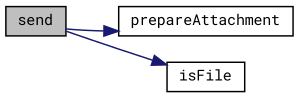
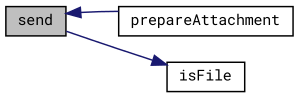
edge "send" -> "prepareAttachment": reversed
